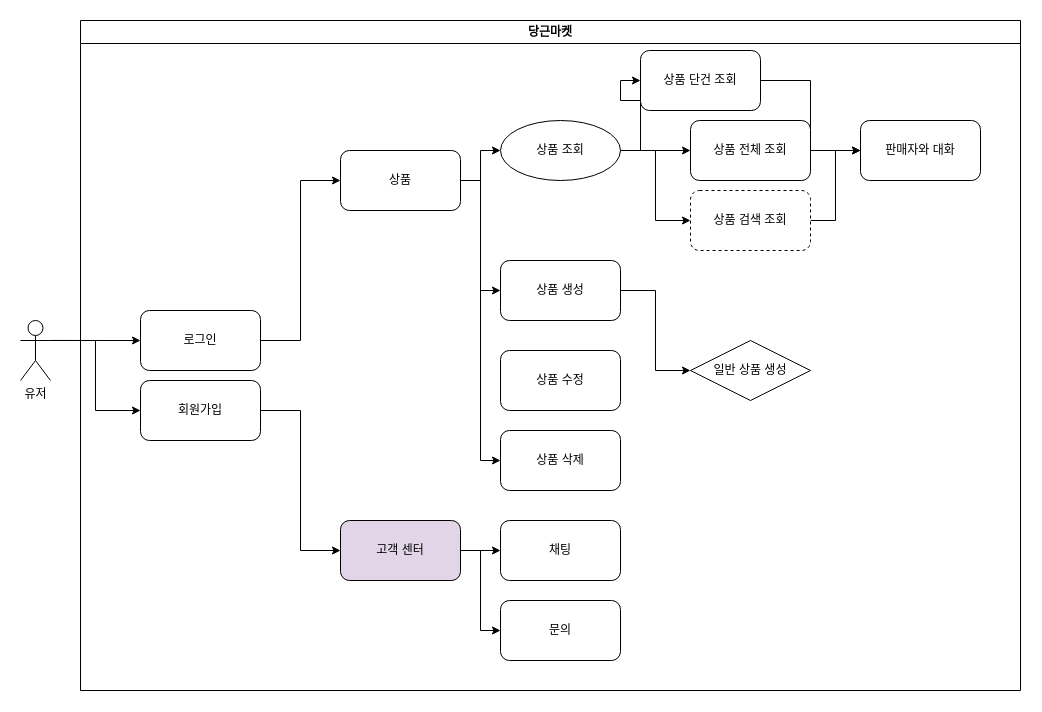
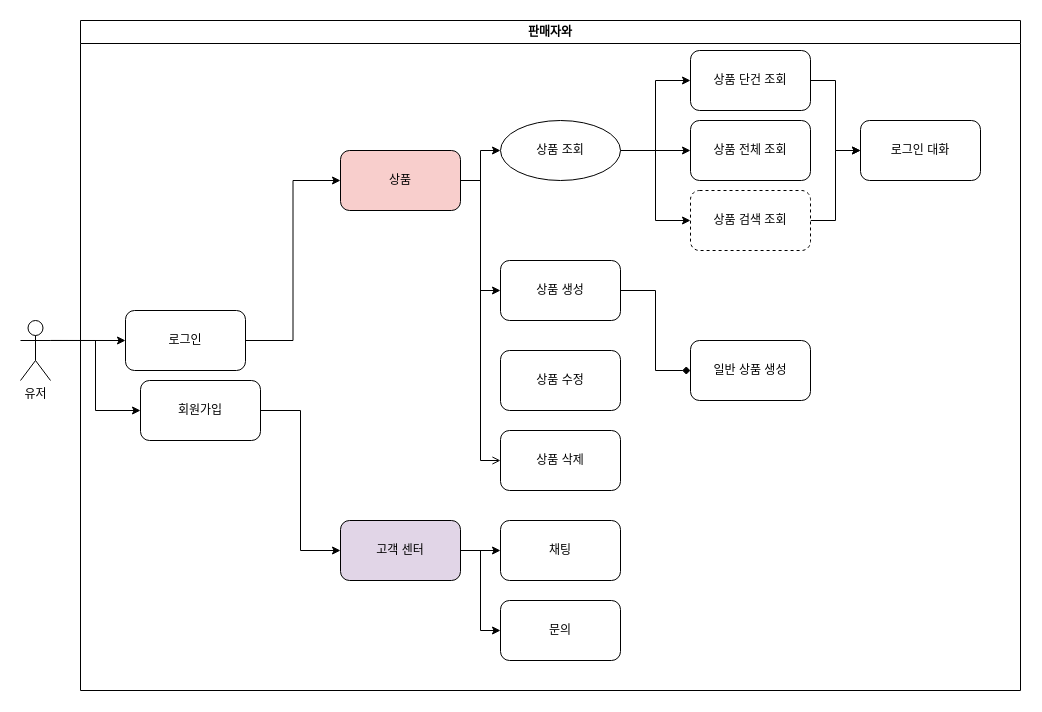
node "당근마켓": label "당근마켓" -> "판매자와"
node "상품 단건 조회": moved (701, 81) -> (751, 81)
node "판매자와 대화": label "판매자와 대화" -> "로그인 대화"
node "상품": fillcolor #ffffff -> #f8cecc
node "로그인": moved (201, 341) -> (186, 341)
edge "상품 생성" -> "일반 상품 생성": arrowhead classic -> diamond
node "일반 상품 생성": shape diamond -> rounded rectangle
edge "상품" -> "상품 삭제": arrowhead classic -> open
